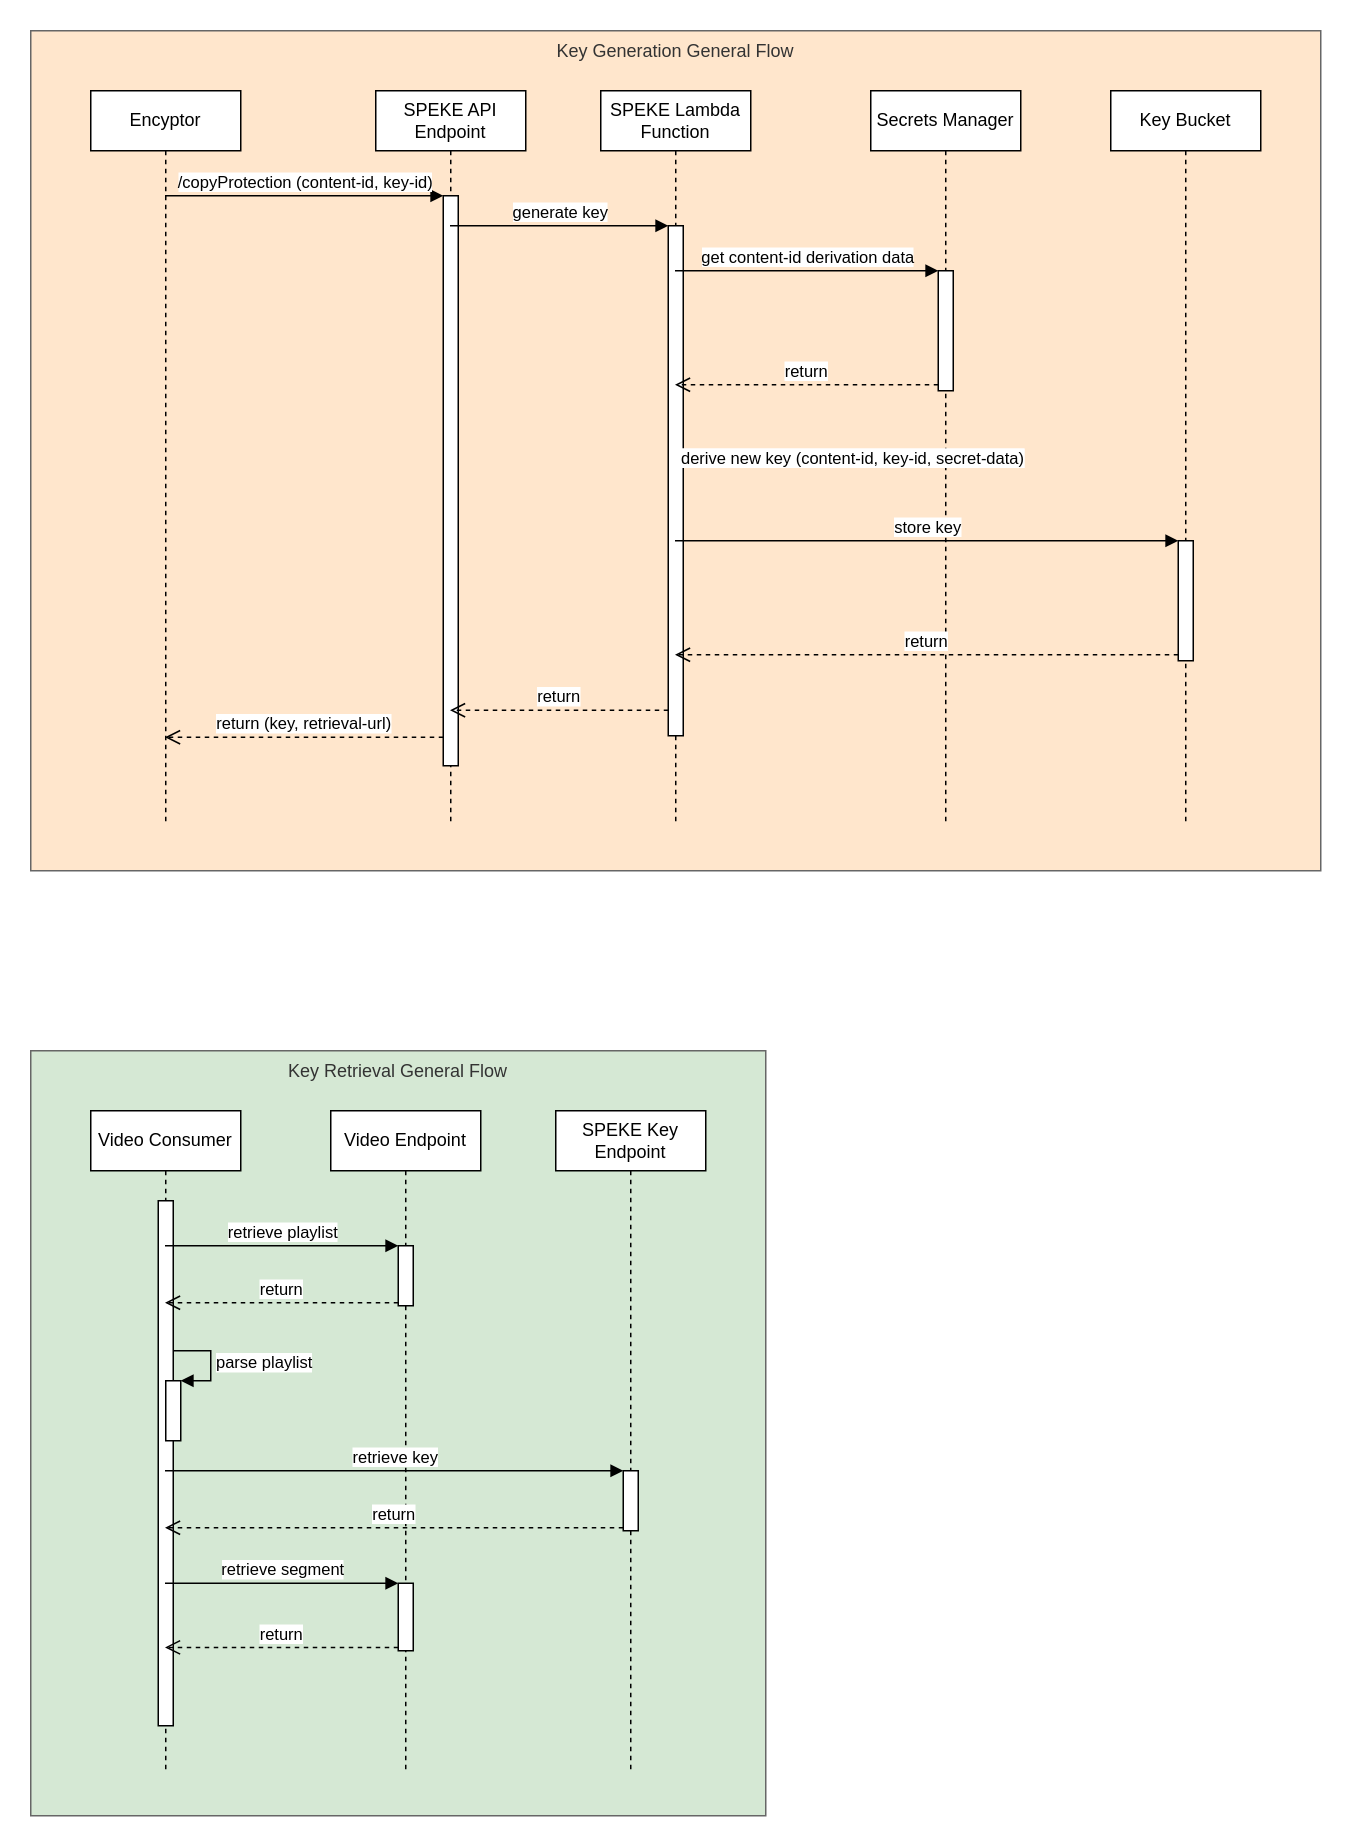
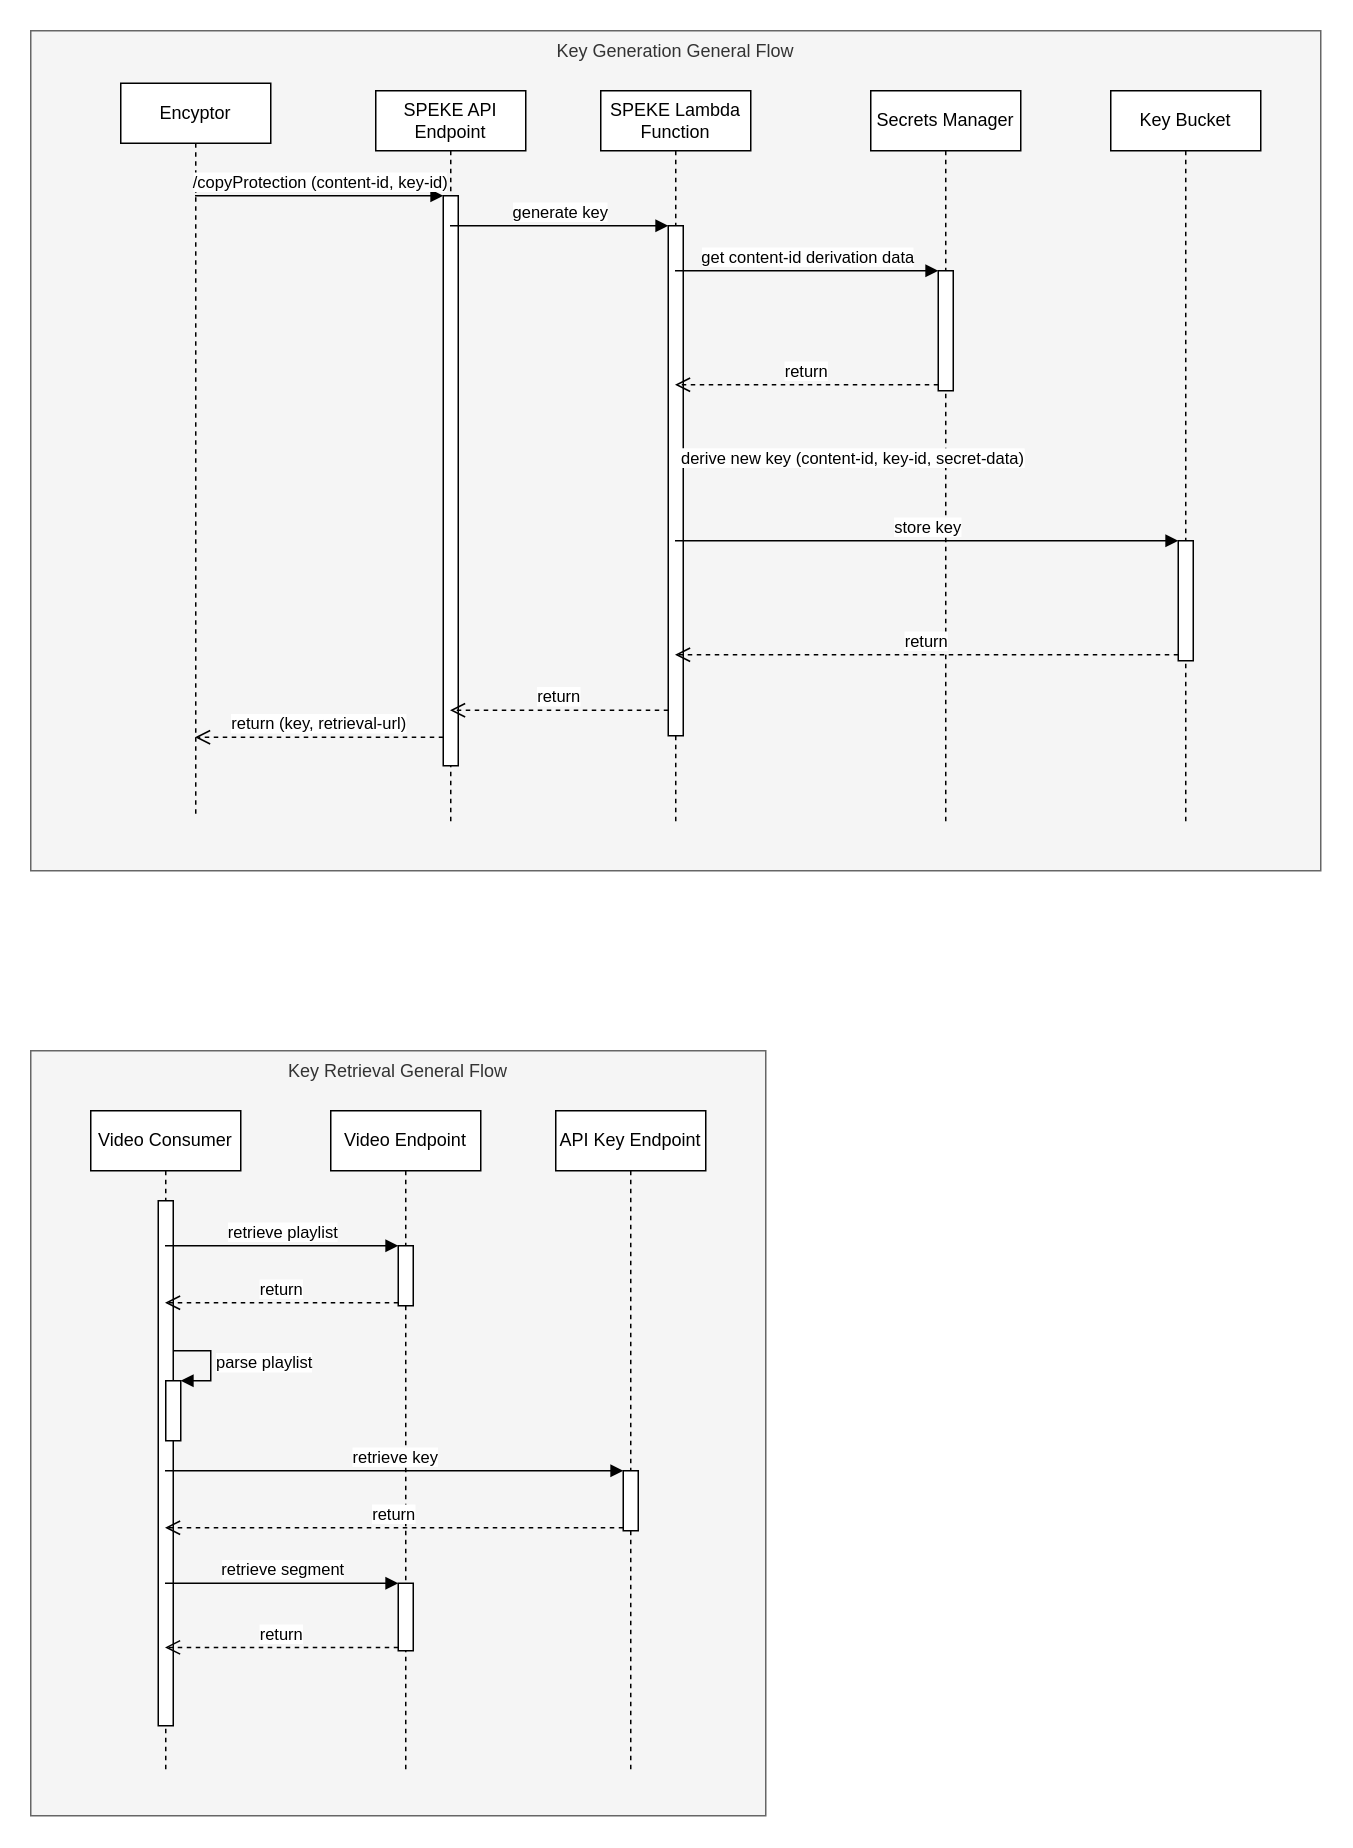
node "Key Generation General Flow": fillcolor #ffe6cc -> #f5f5f5
node "Encyptor": moved (166, 458) -> (196, 451)
node "Key Retrieval General Flow": fillcolor #d5e8d4 -> #f5f5f5
node "SPEKE Key Endpoint": label "SPEKE Key Endpoint" -> "API Key Endpoint"
